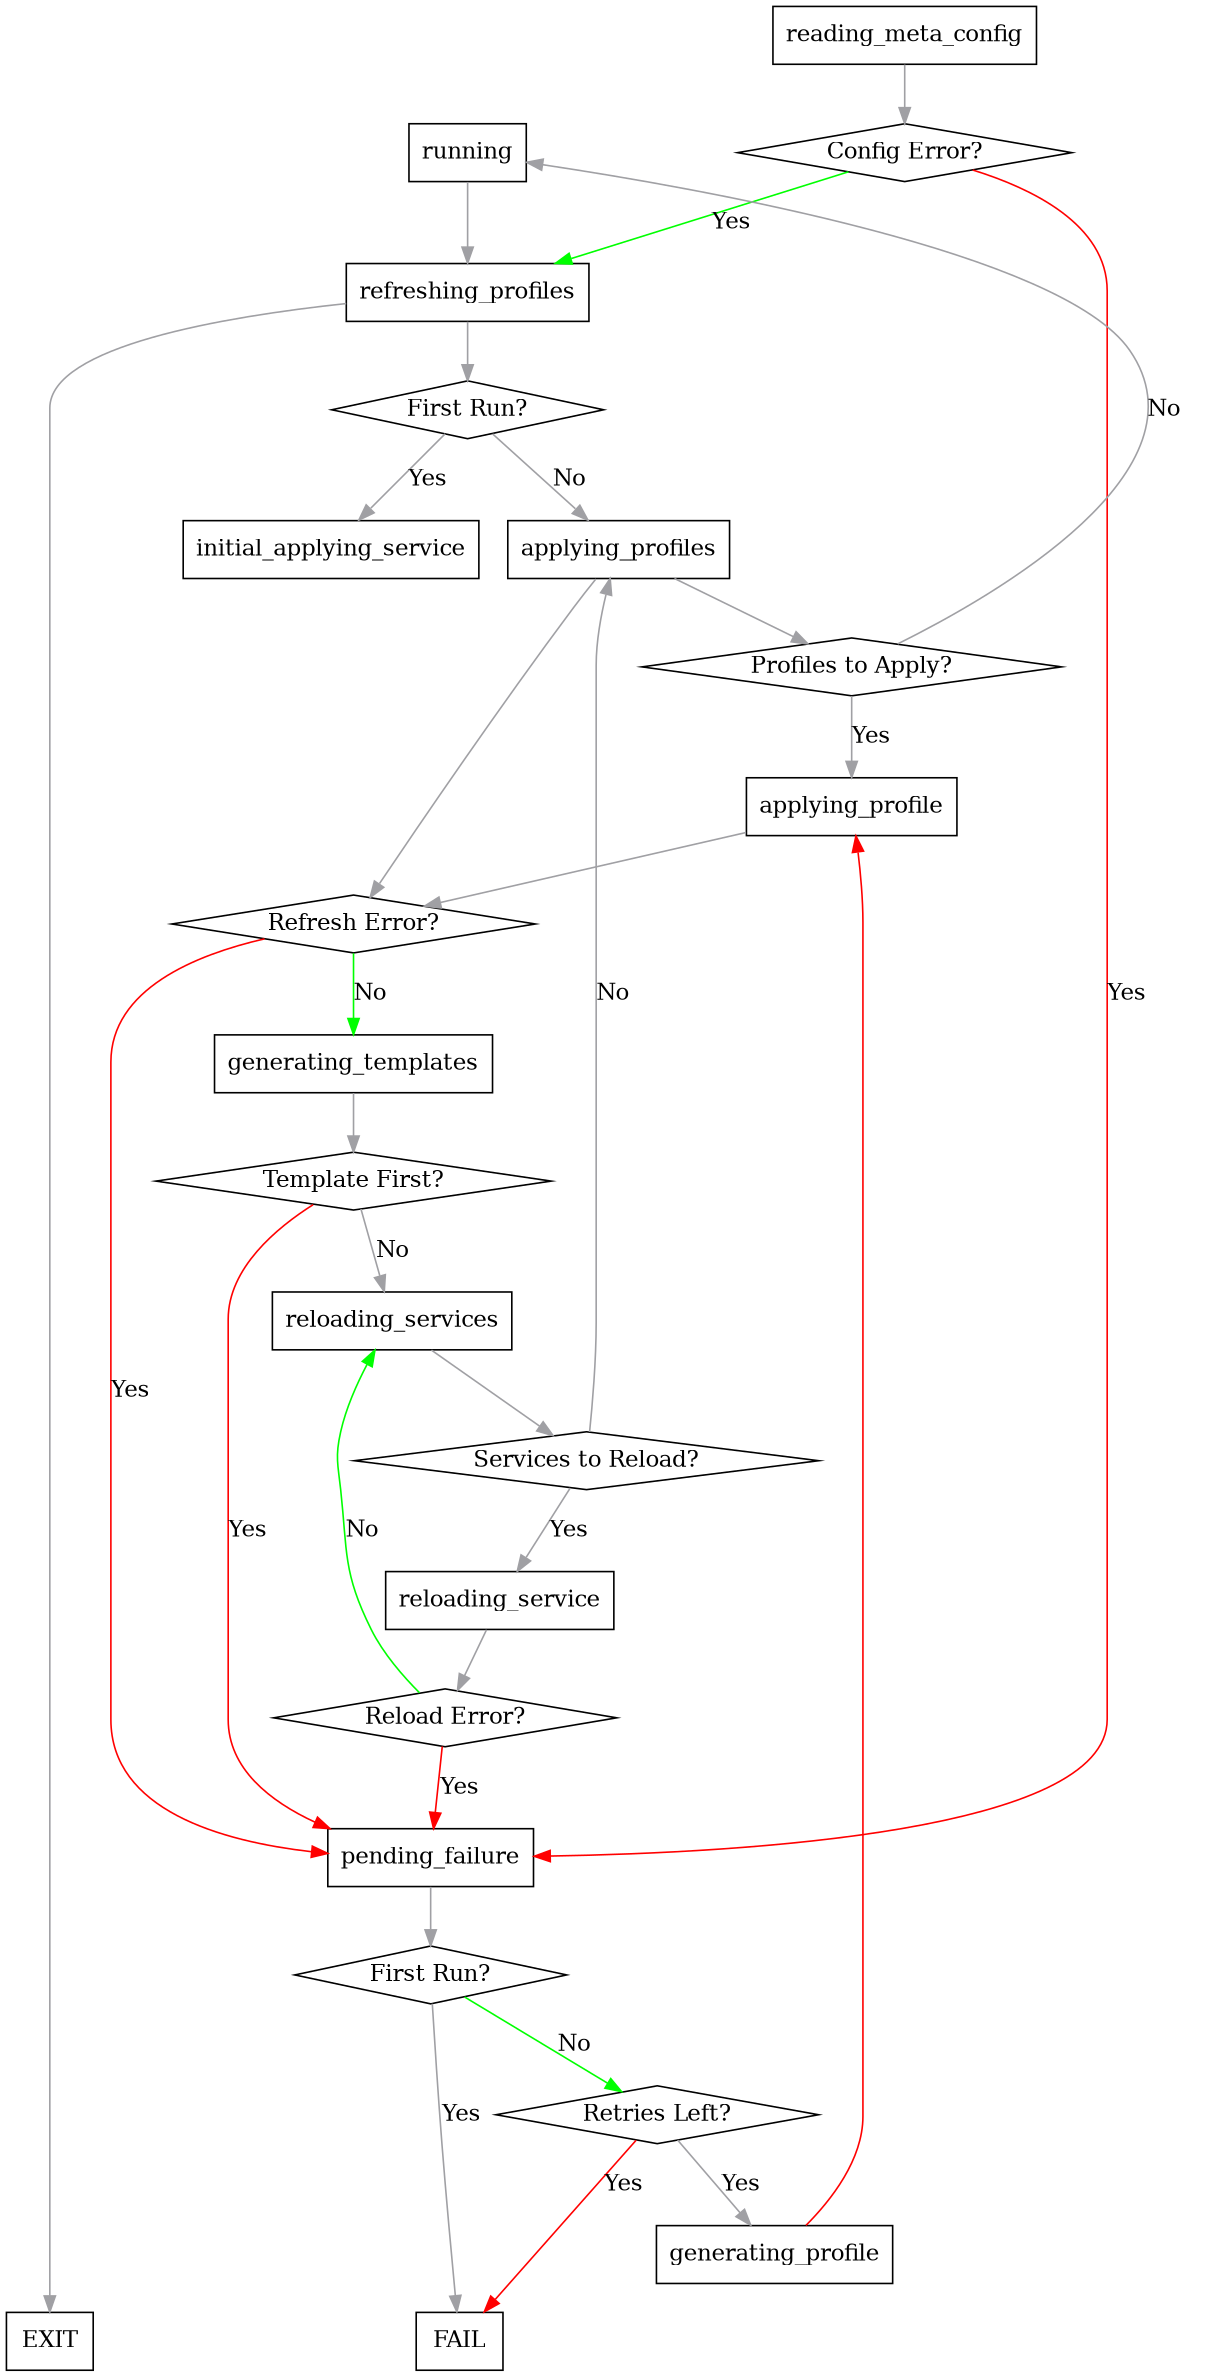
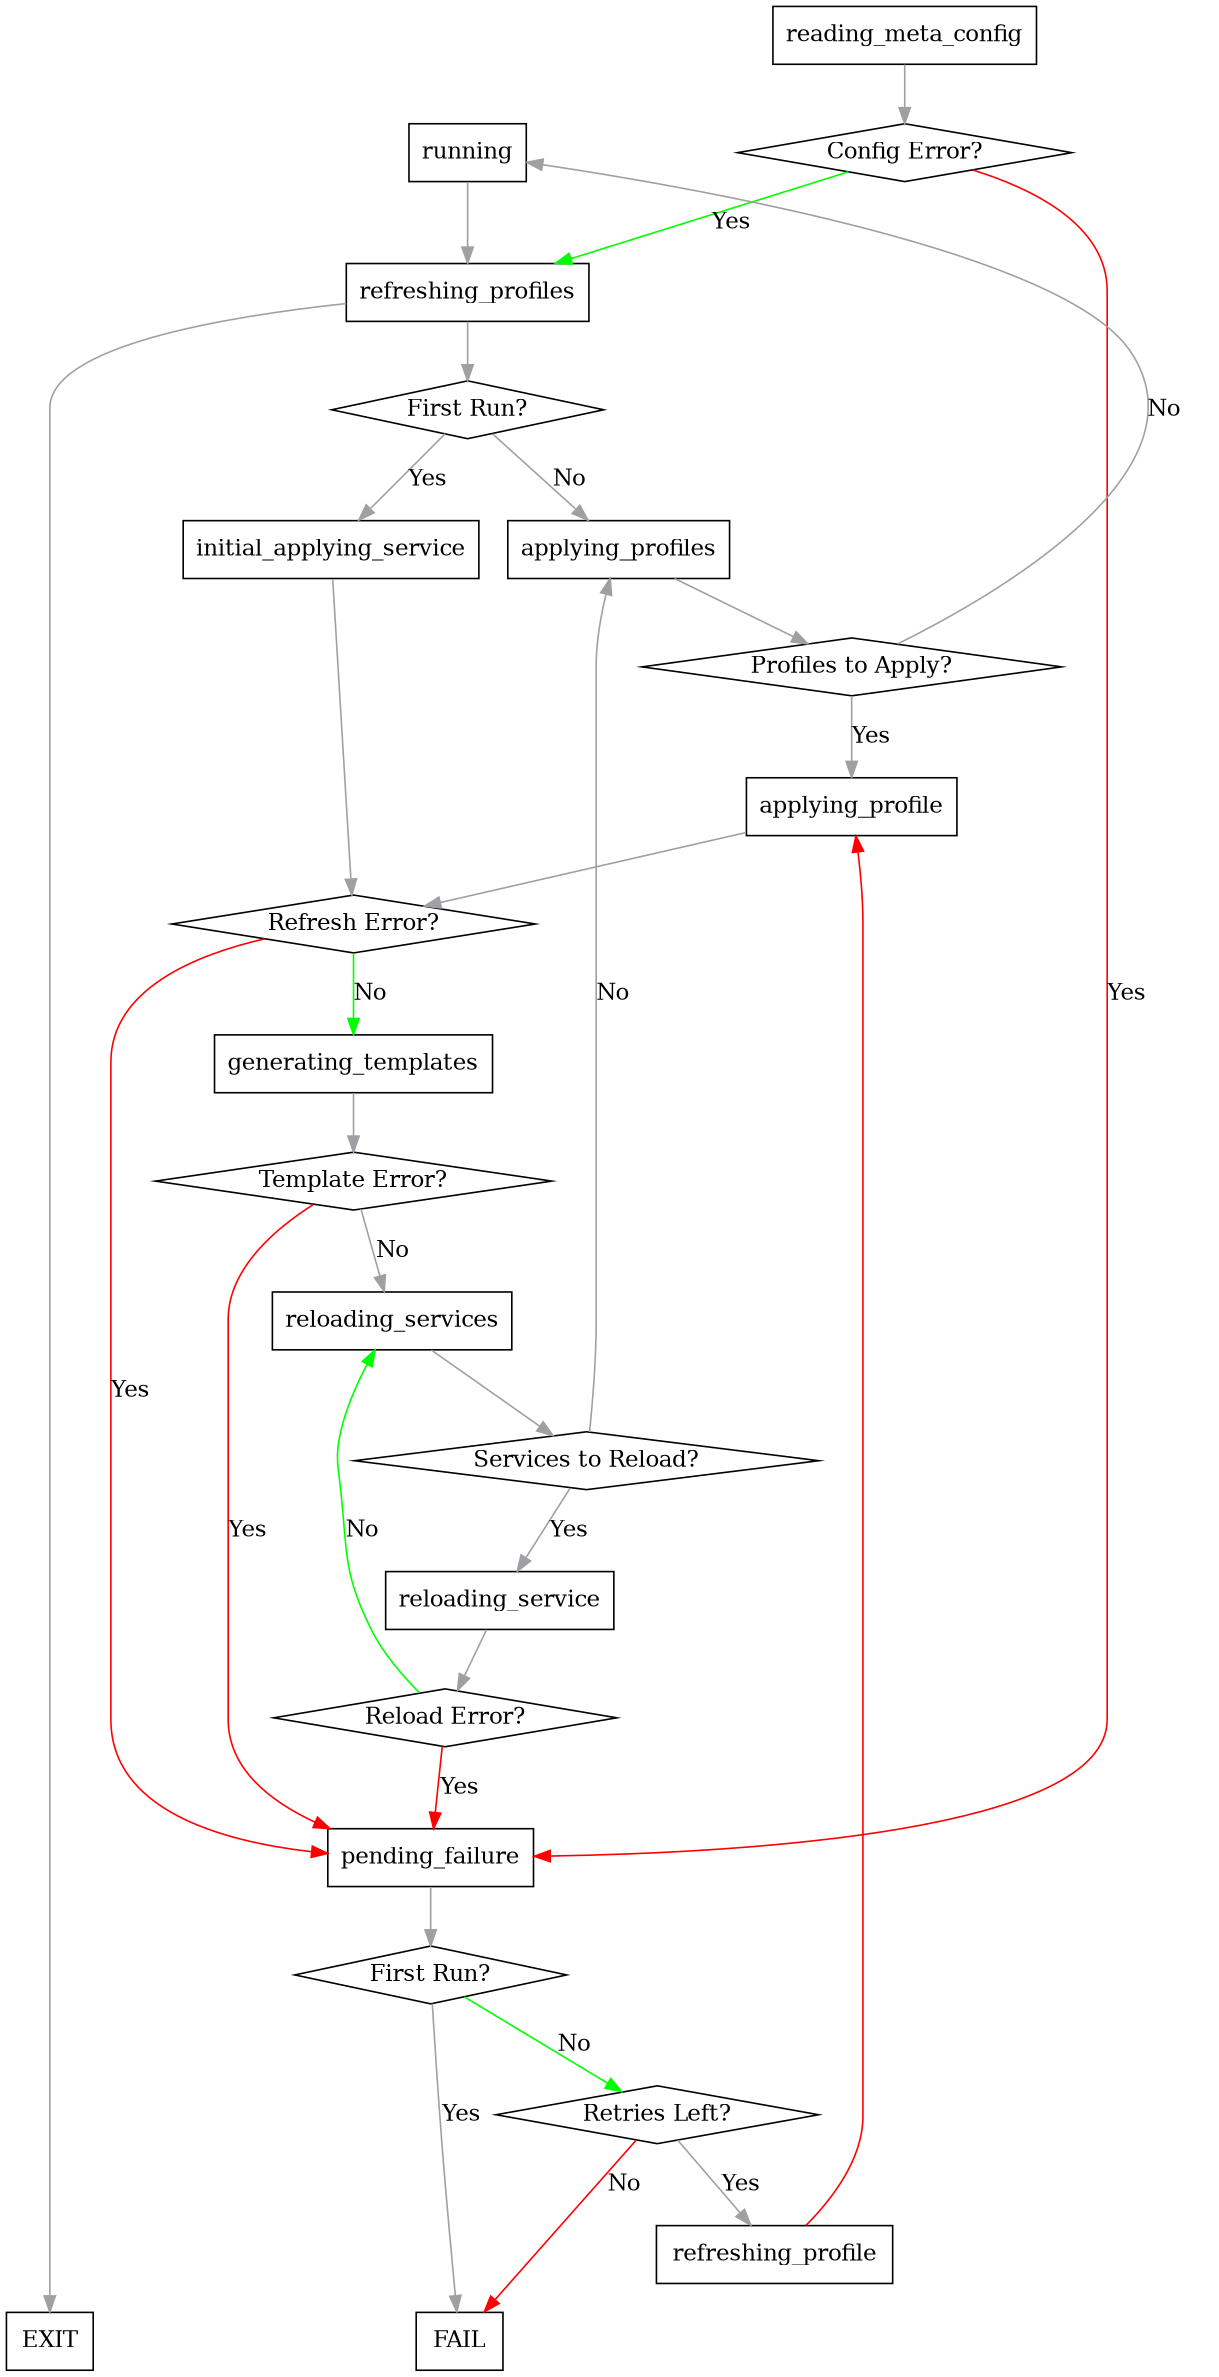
edge "applying_profiles" -> "Refresh Error?": now "initial_applying_service" -> "Refresh Error?"
node "Template First?": label "Template First?" -> "Template Error?"
edge "Retries Left?" -> "FAIL": label "Yes" -> "No"
node "generating_profile": label "generating_profile" -> "refreshing_profile"
